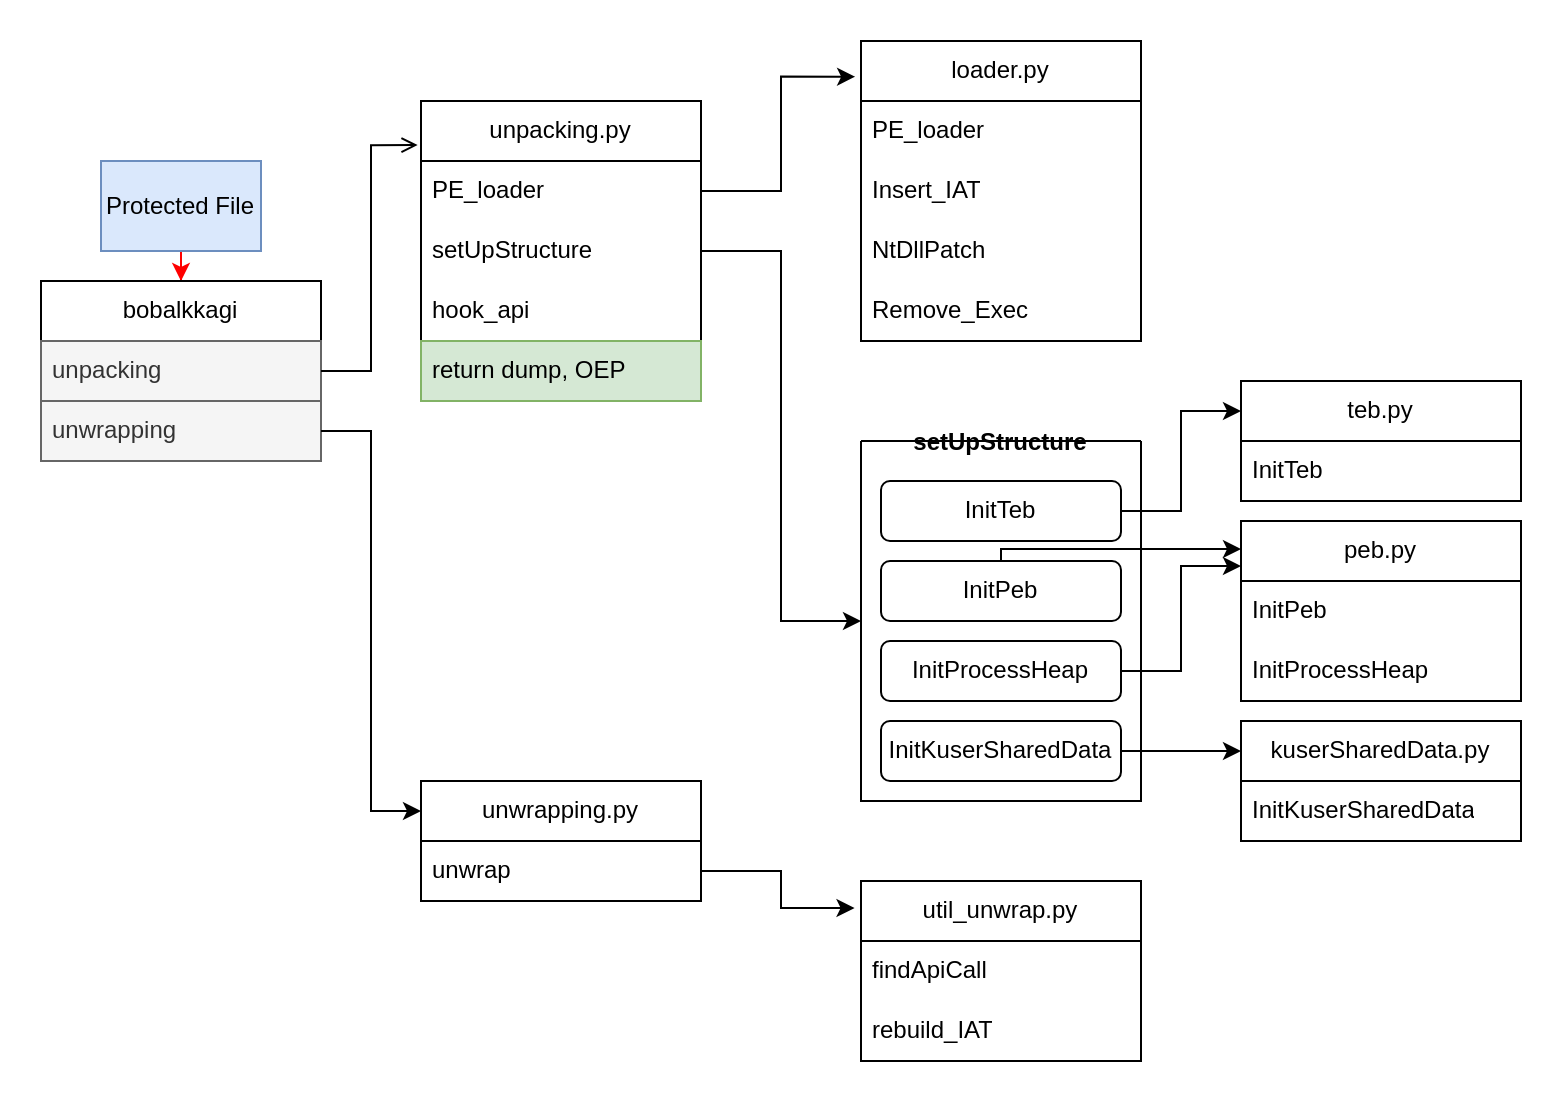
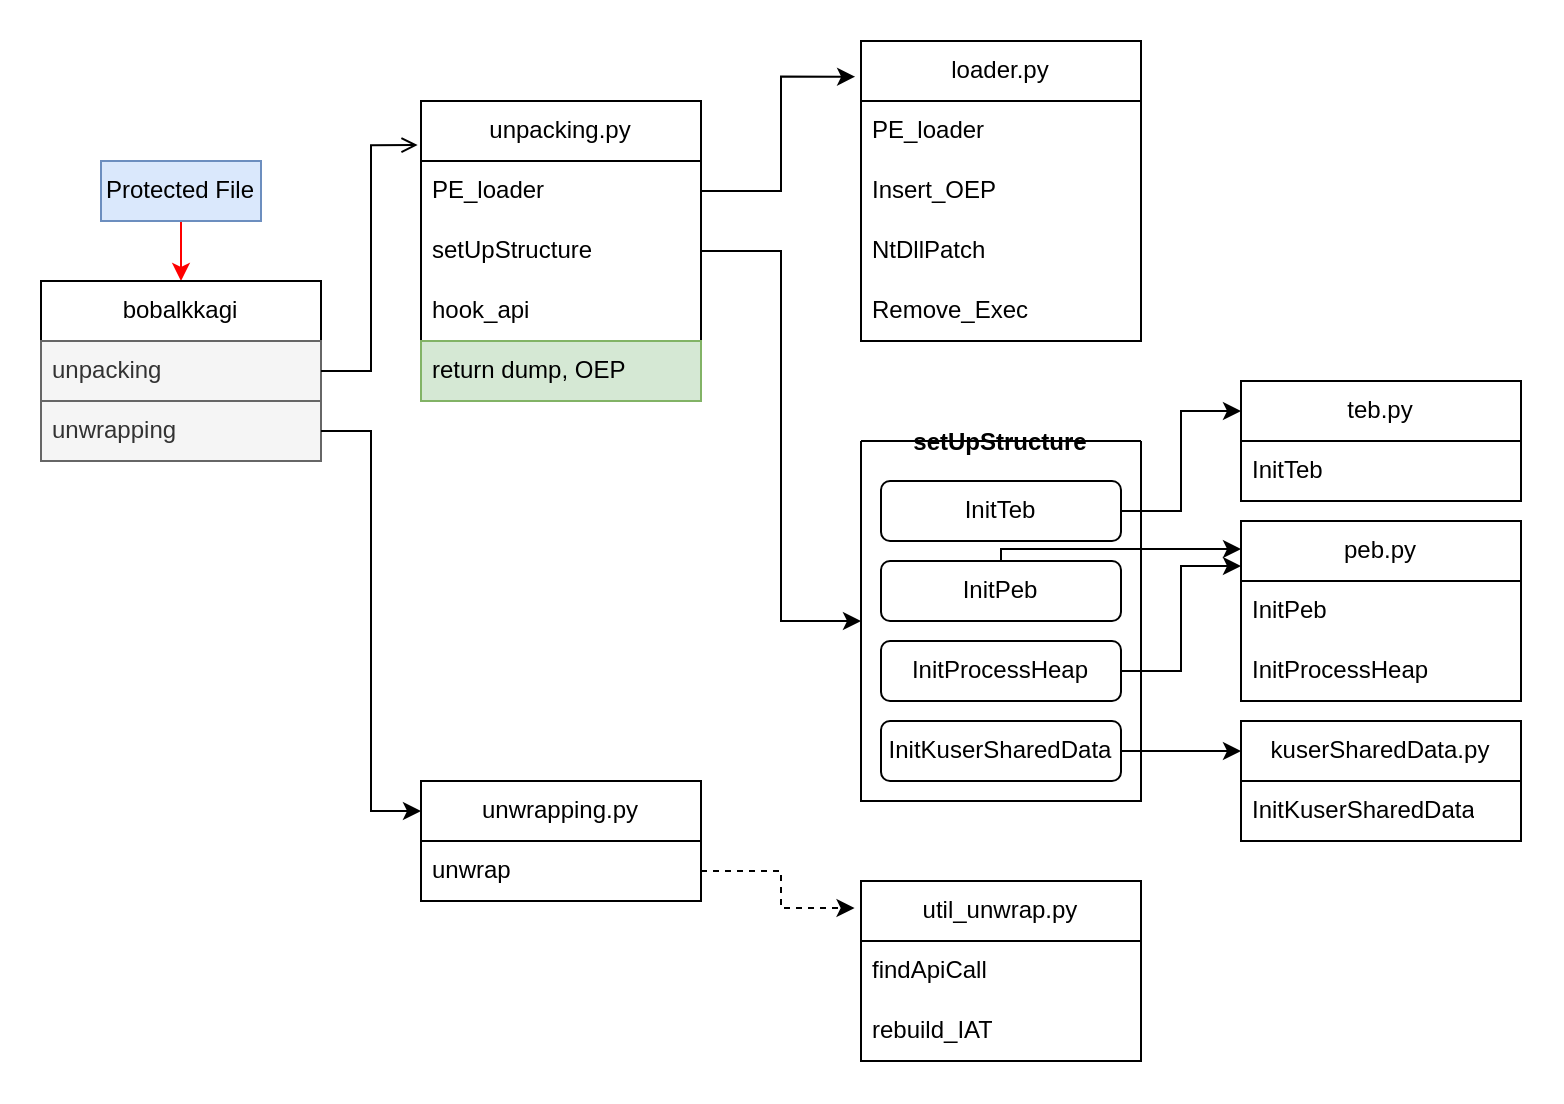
node "Insert_IAT": label "Insert_IAT" -> "Insert_OEP"
node "Protected File": size 160x90 -> 160x60
edge "unwrap" -> "util_unwrap.py": style solid -> dashed
